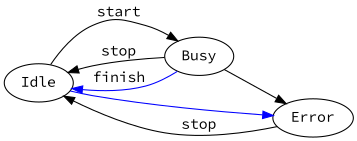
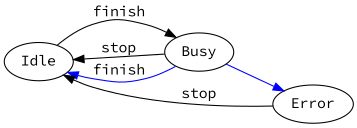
edge "Idle" -> "Busy": label "start" -> "finish"
edge "Busy" -> "Error": color black -> blue
edge "Idle" -> "Error": removed
